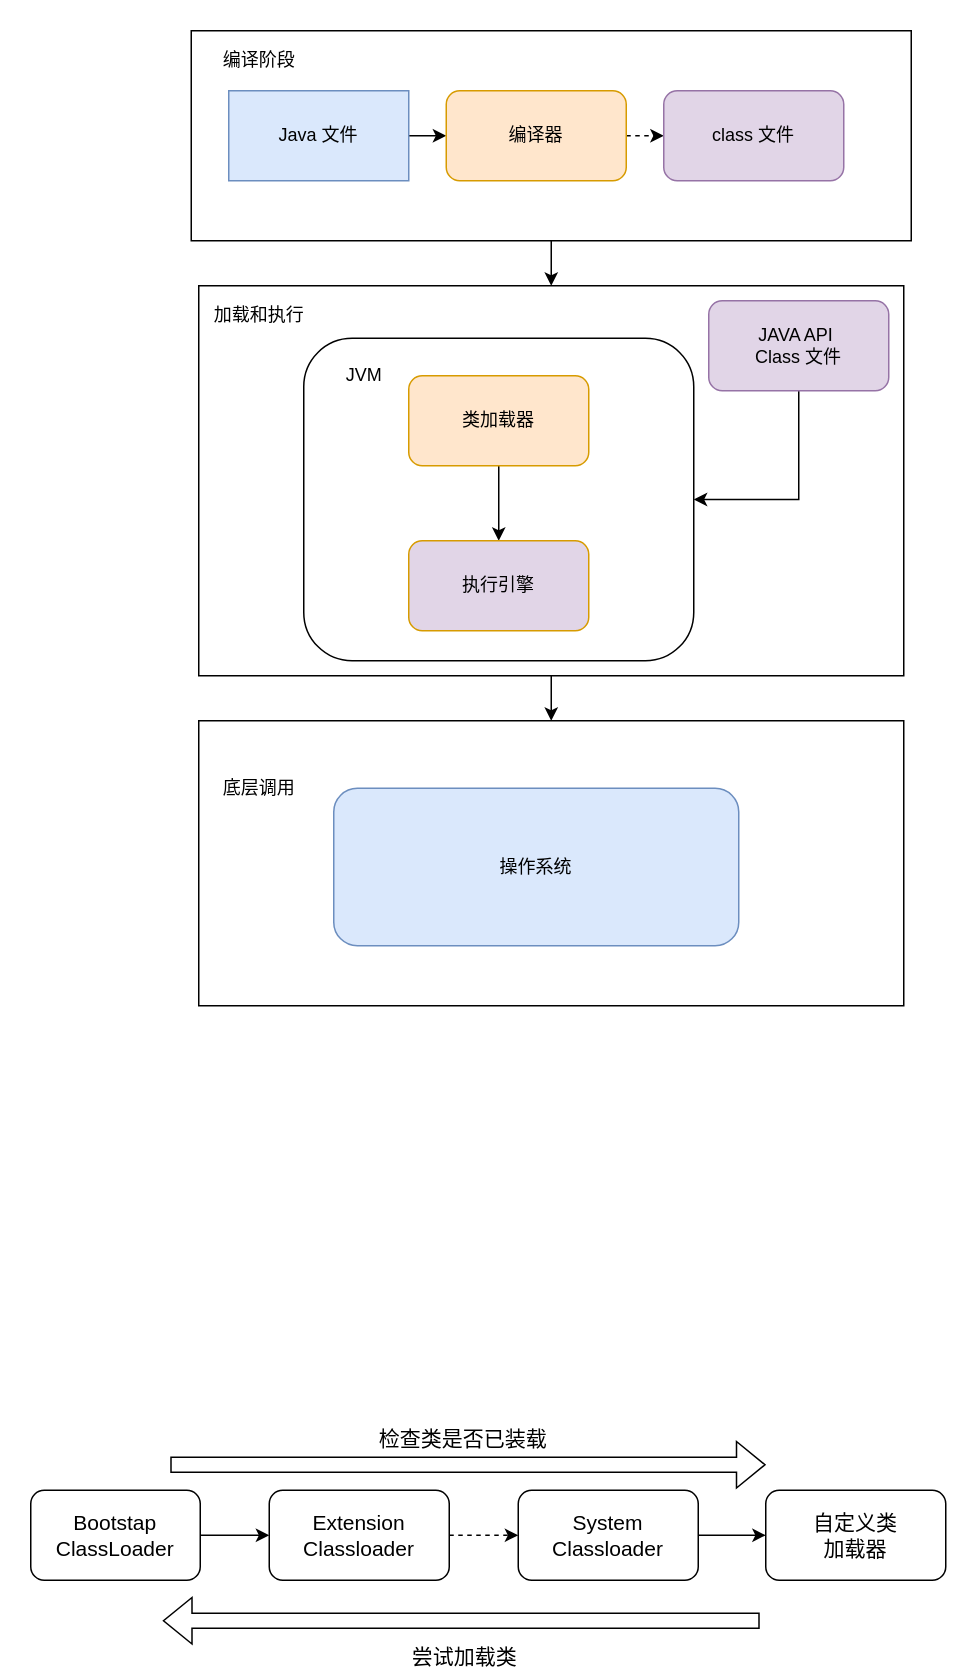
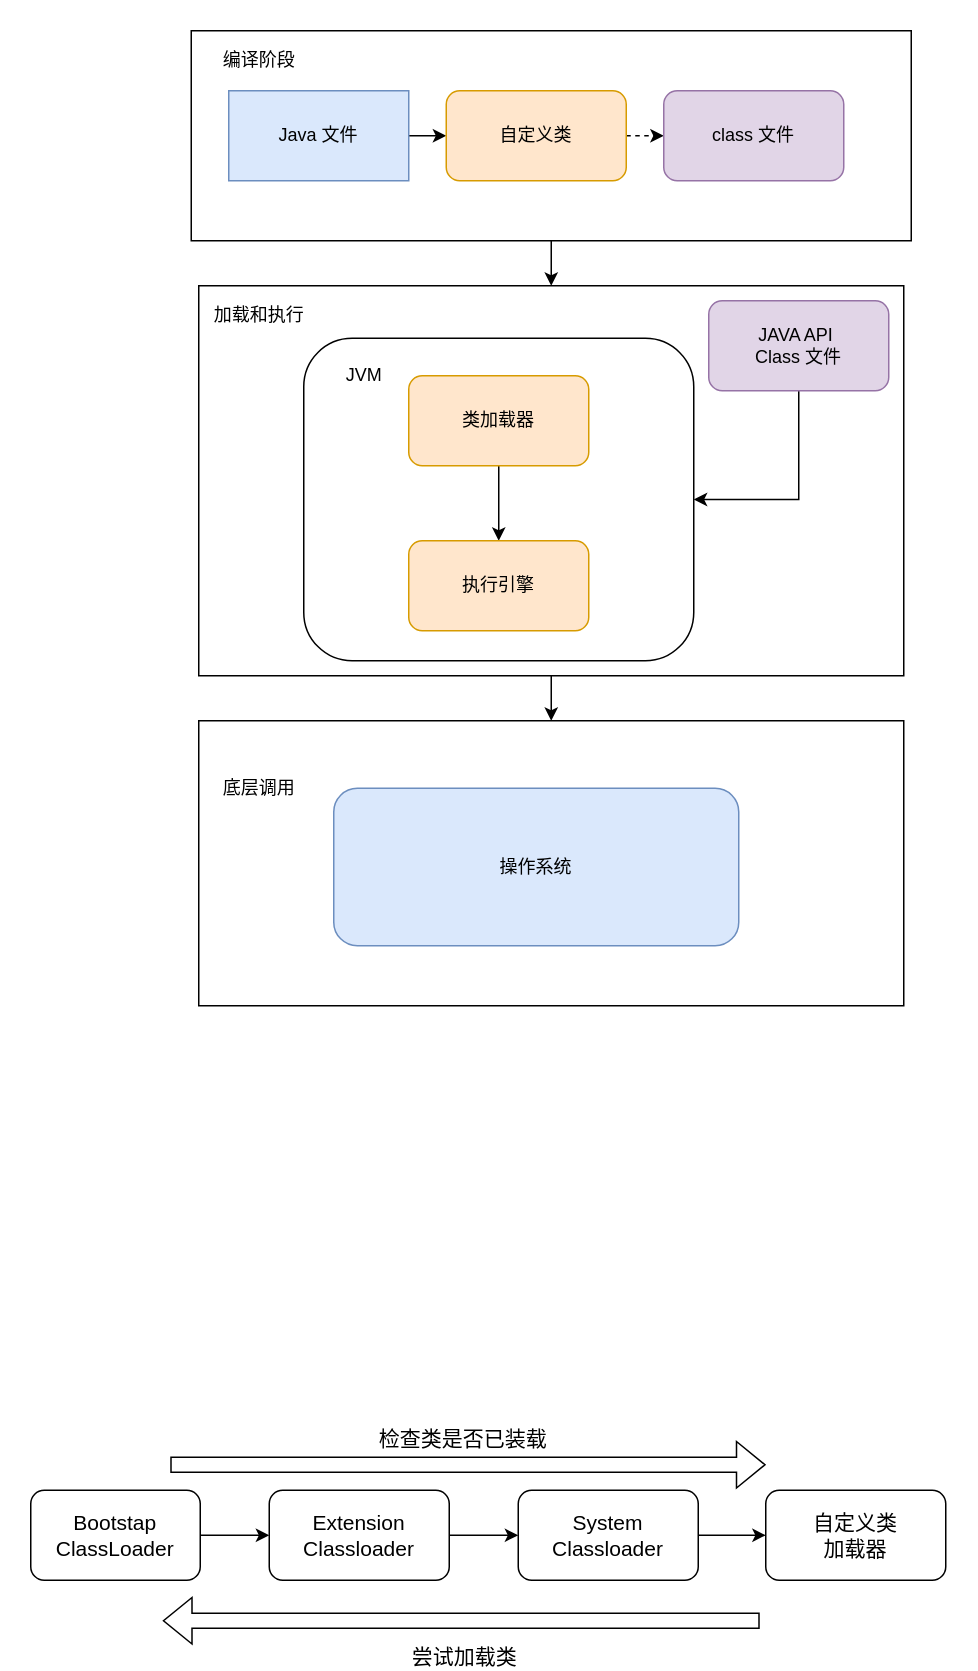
node "编译器": label "编译器" -> "自定义类"
node "执行引擎": fillcolor #e1d5e7 -> #ffe6cc
edge "Extension Classloader" -> "System Classloader": style dashed -> solid
